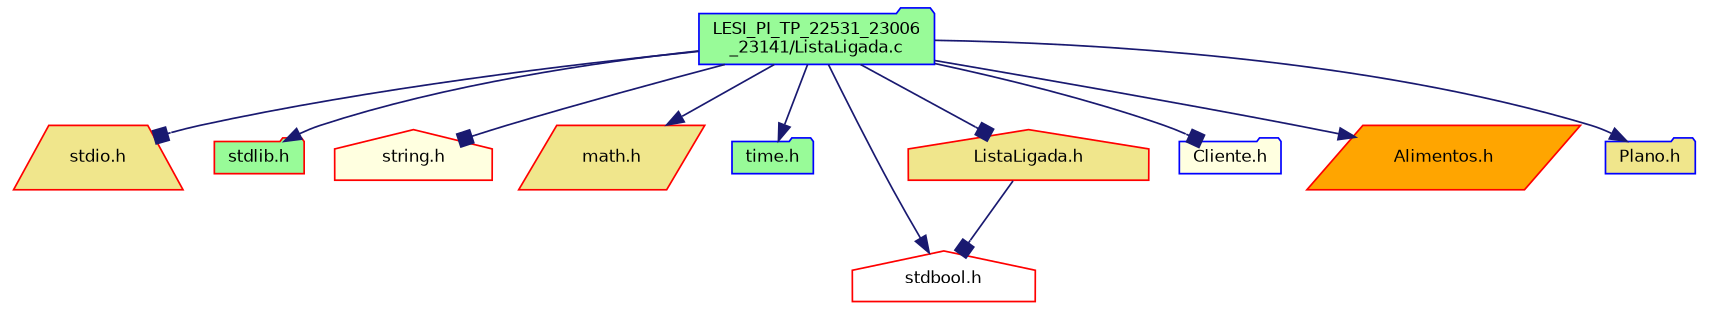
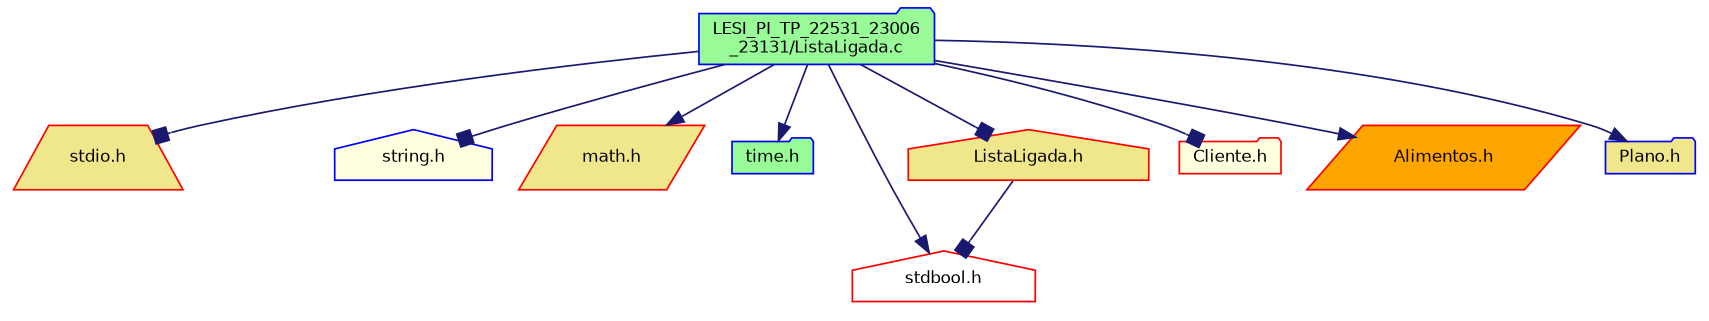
node "LESI_PI_TP_22531_23006 _23141/ListaLigada.c": label "LESI_PI_TP_22531_23006 _23141/ListaLigada.c" -> "LESI_PI_TP_22531_23006 _23131/ListaLigada.c"
node "stdlib.h": removed
node "string.h": color red -> blue
node "Cliente.h": color blue -> red
